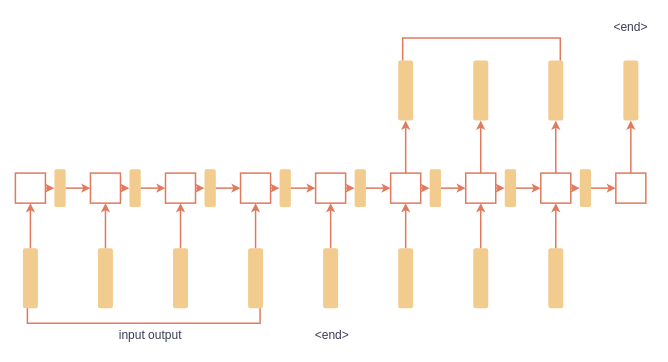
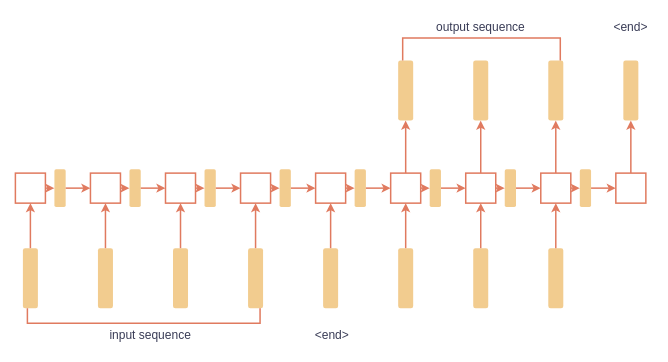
node "output sequence": added
node "input output": label "input output" -> "input sequence"
